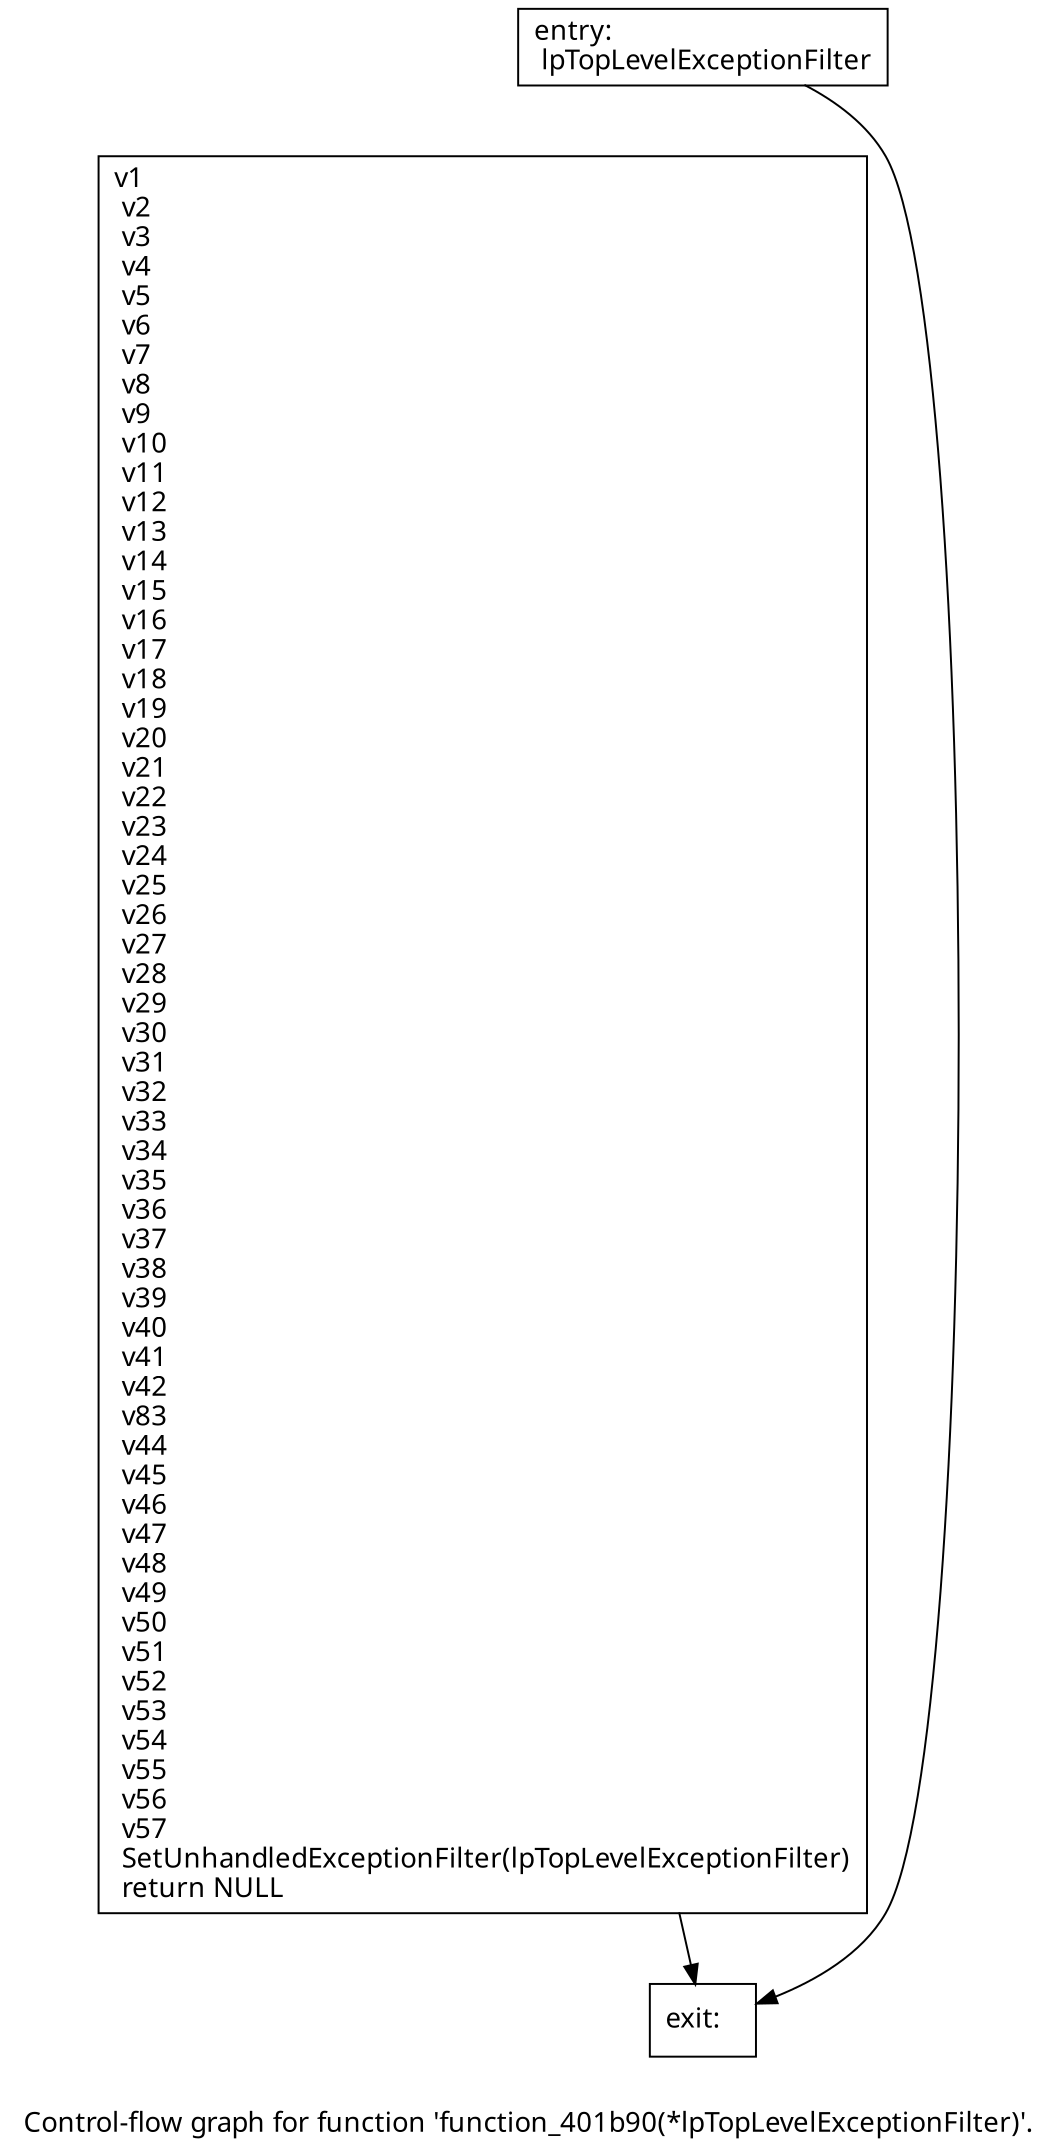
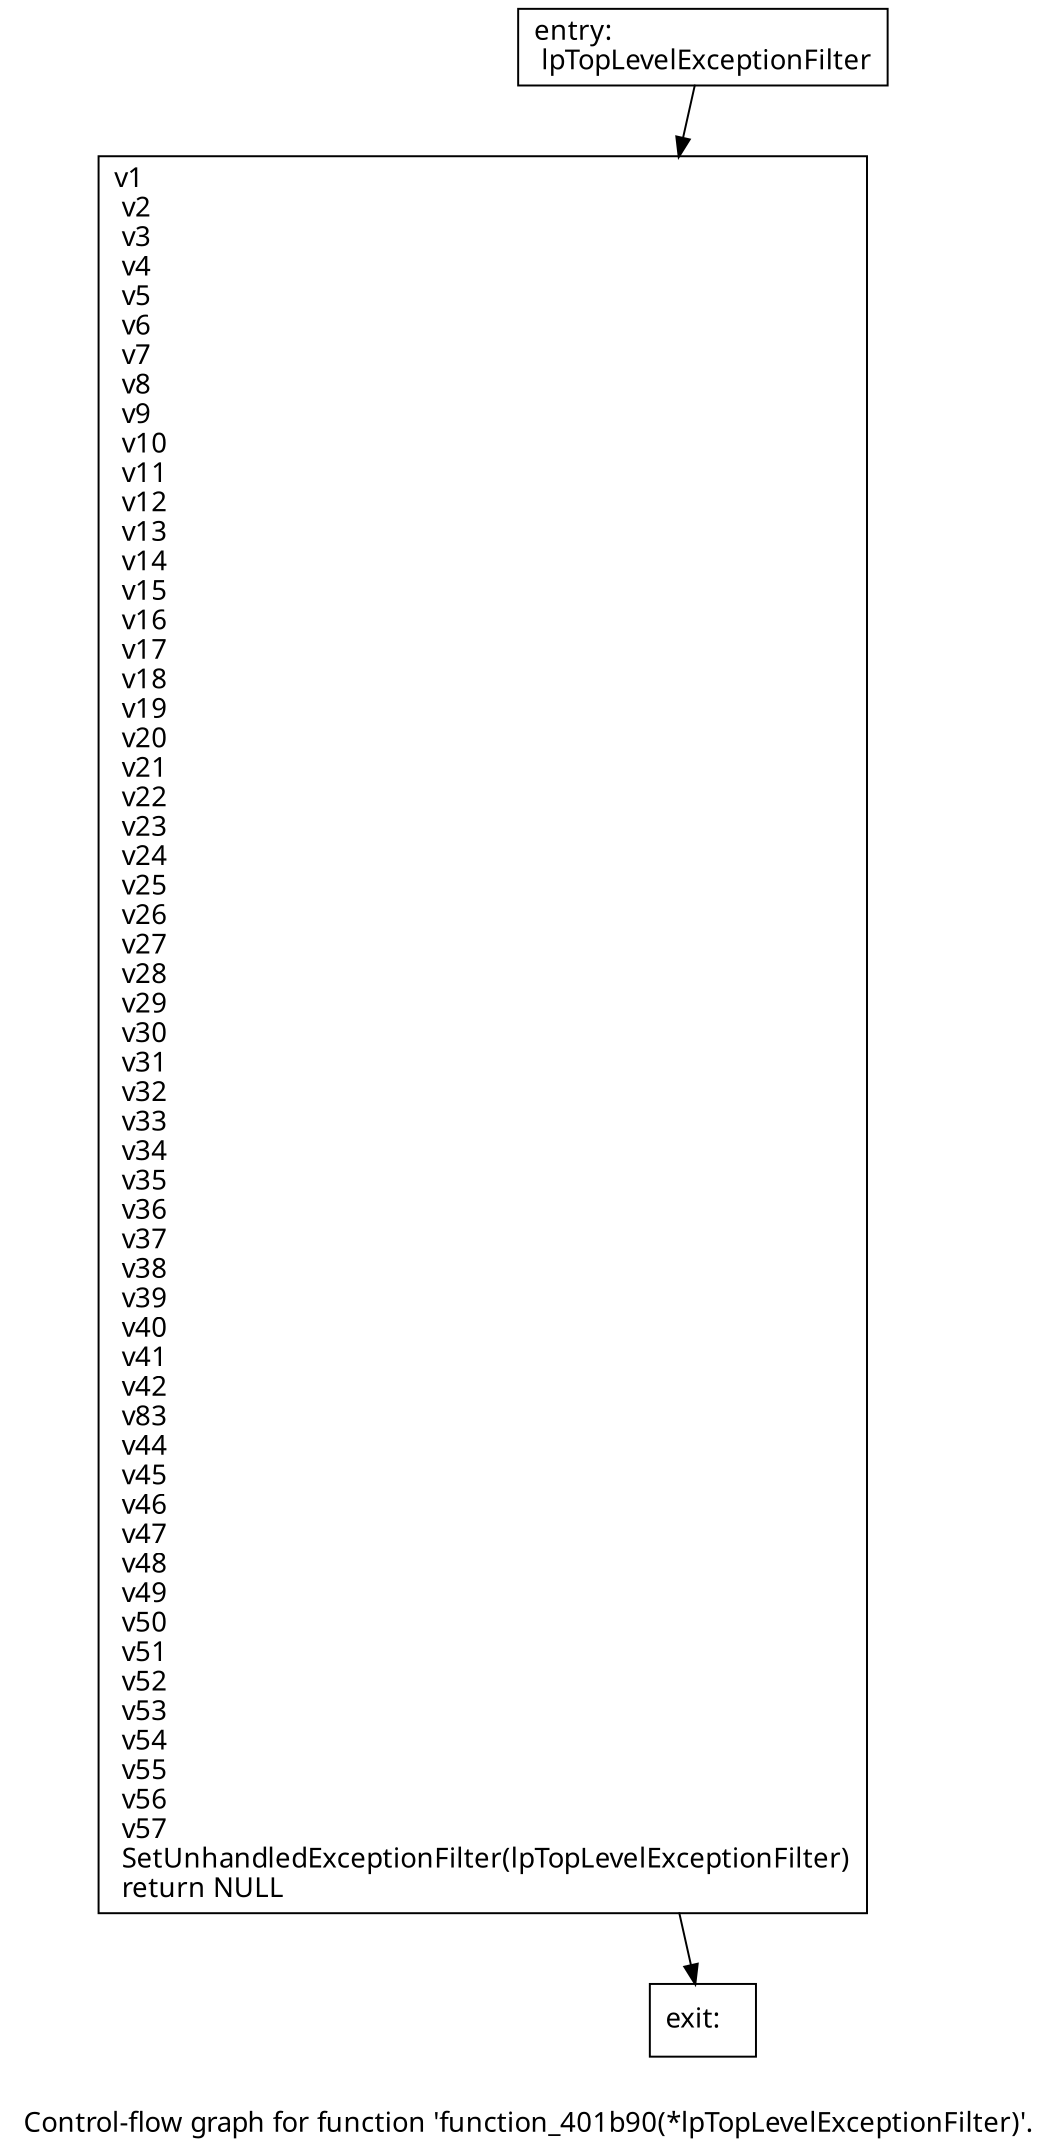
edge "entry:" -> "exit:": now "entry:" -> "v1"
